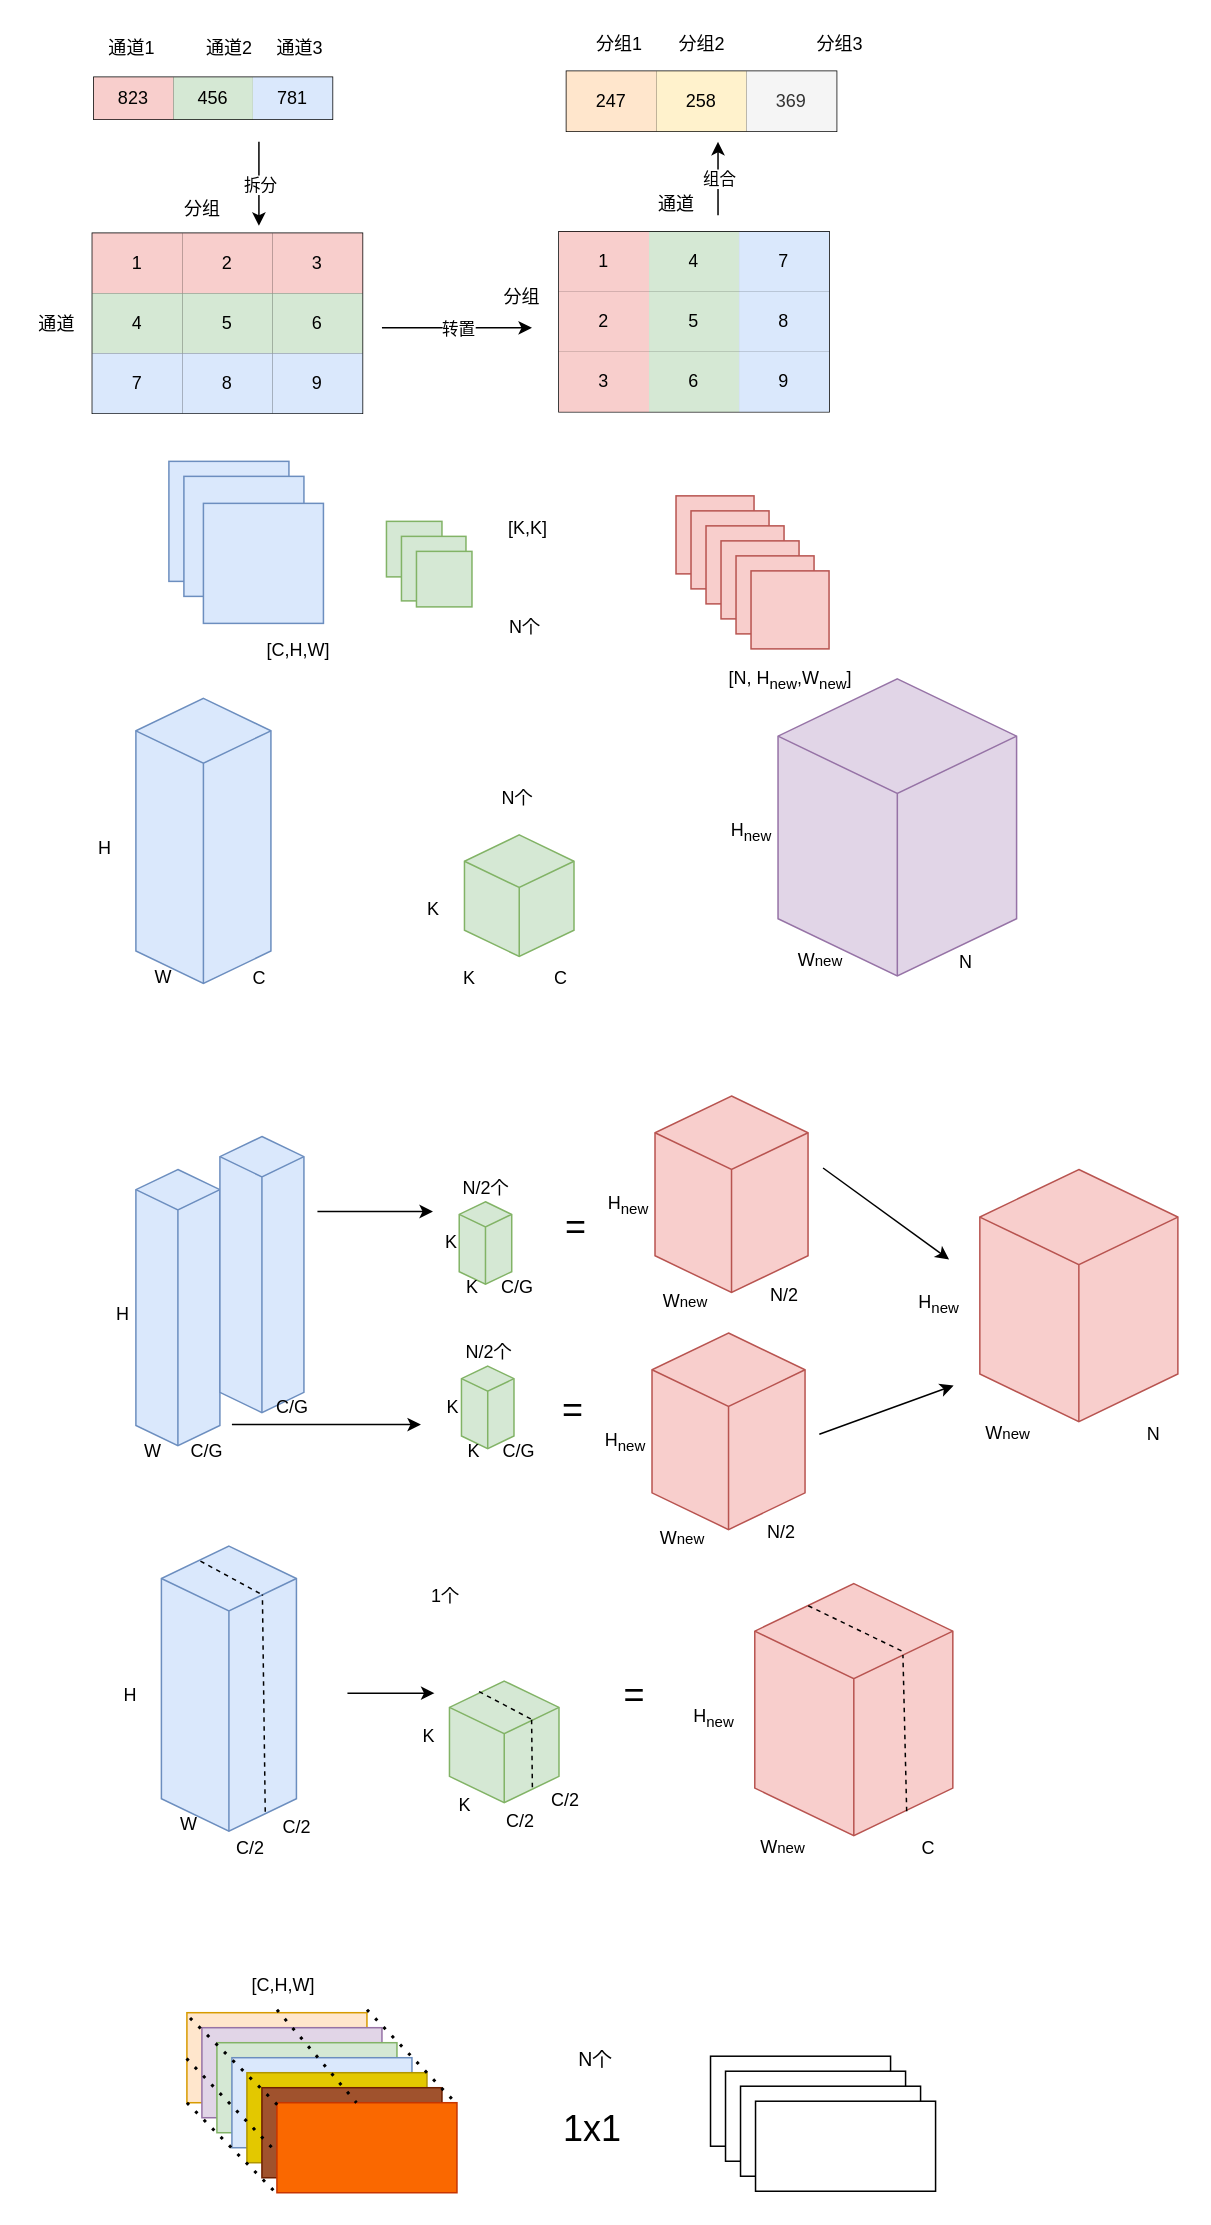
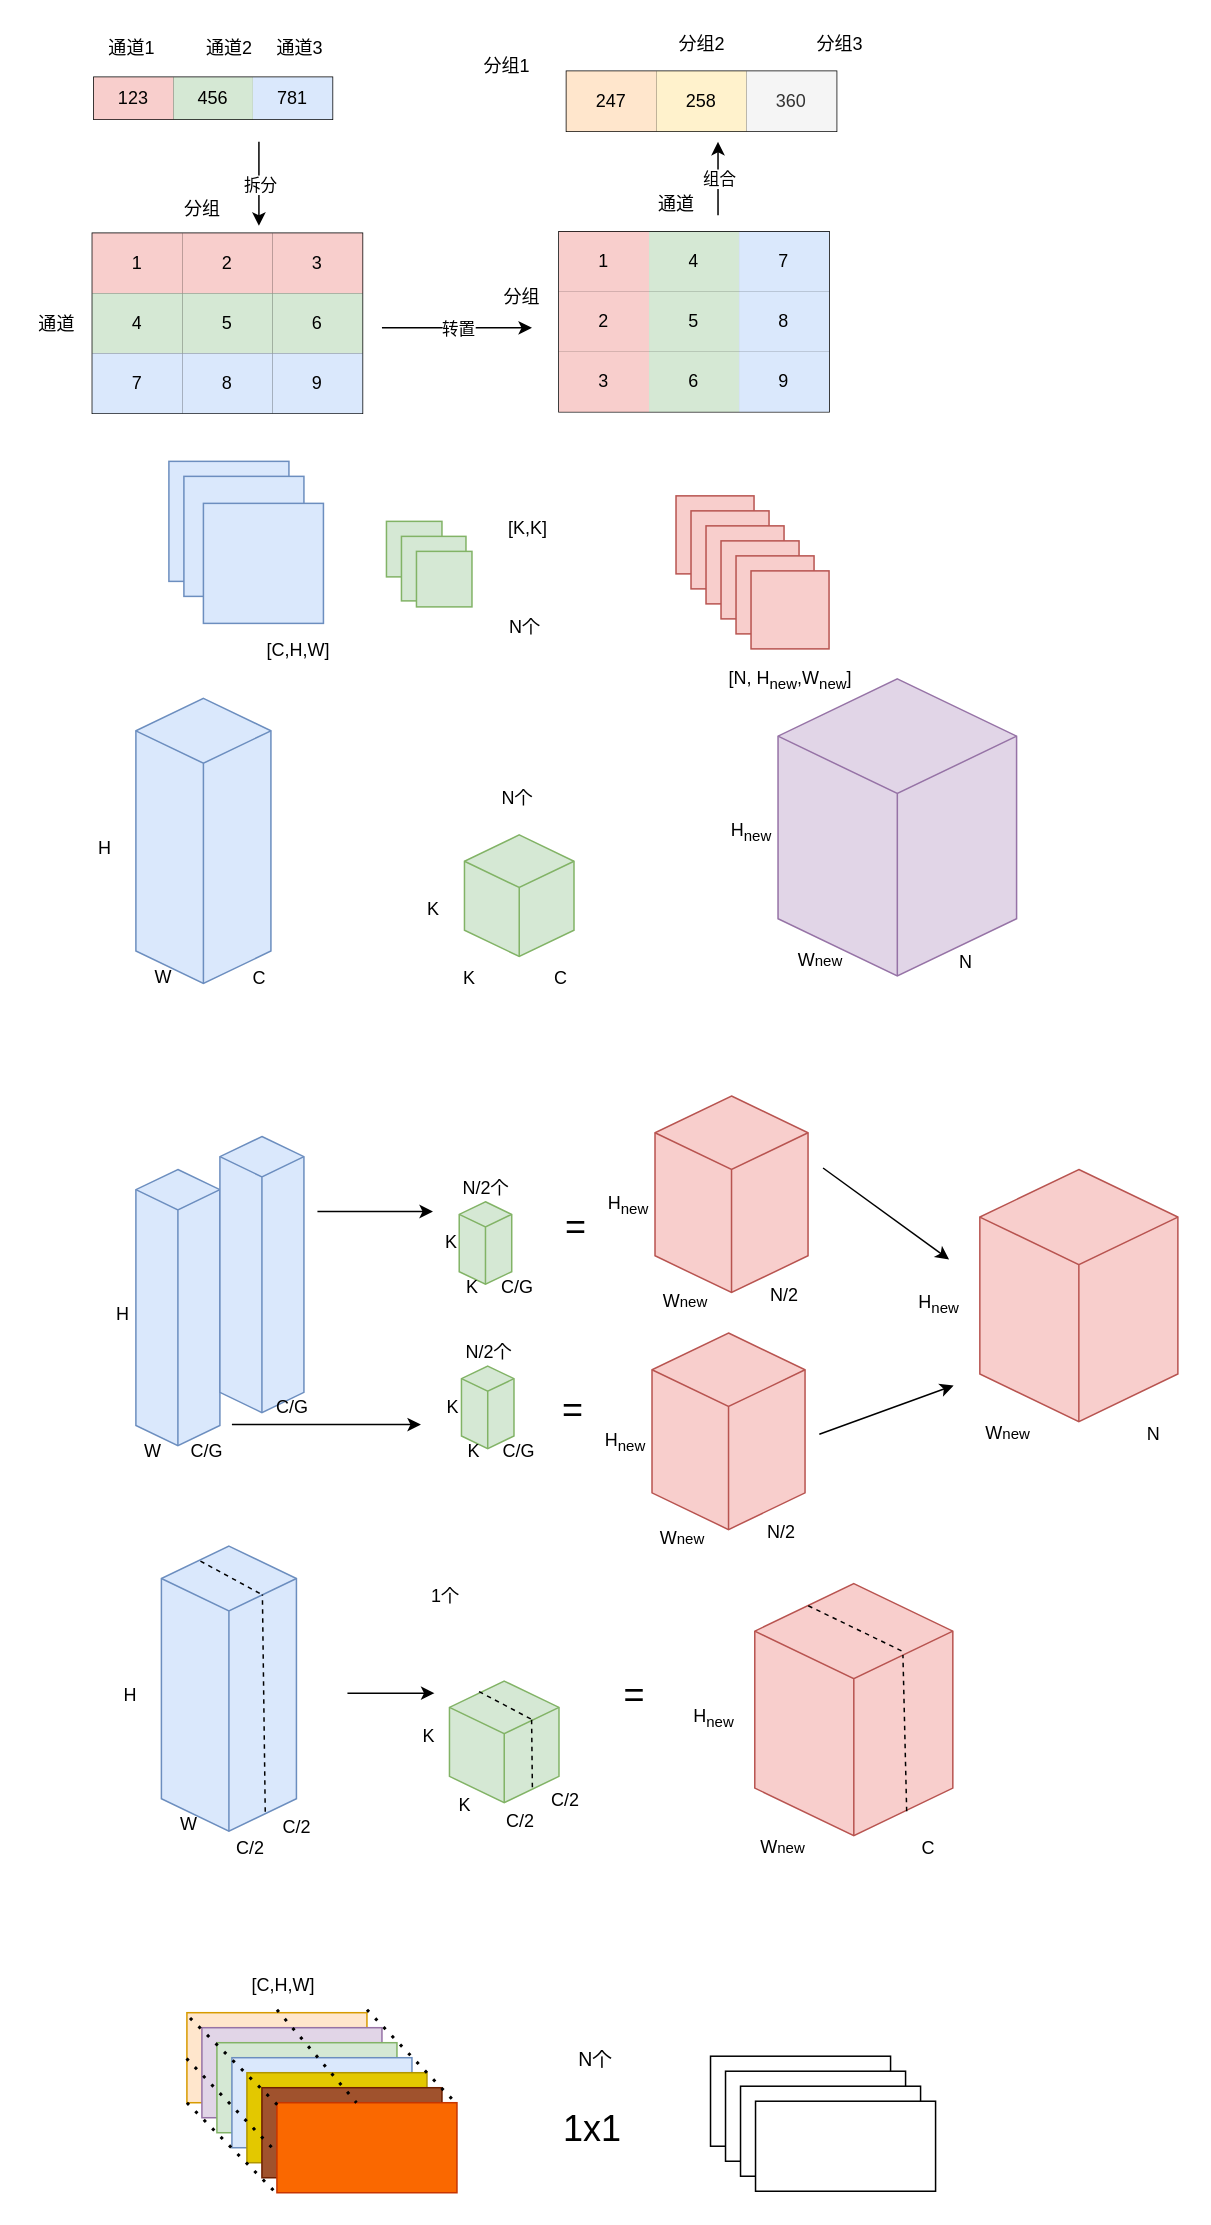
node "分组1": moved (619, 44) -> (506, 67)
node "823": label "823" -> "123"
node "369": label "369" -> "360"
